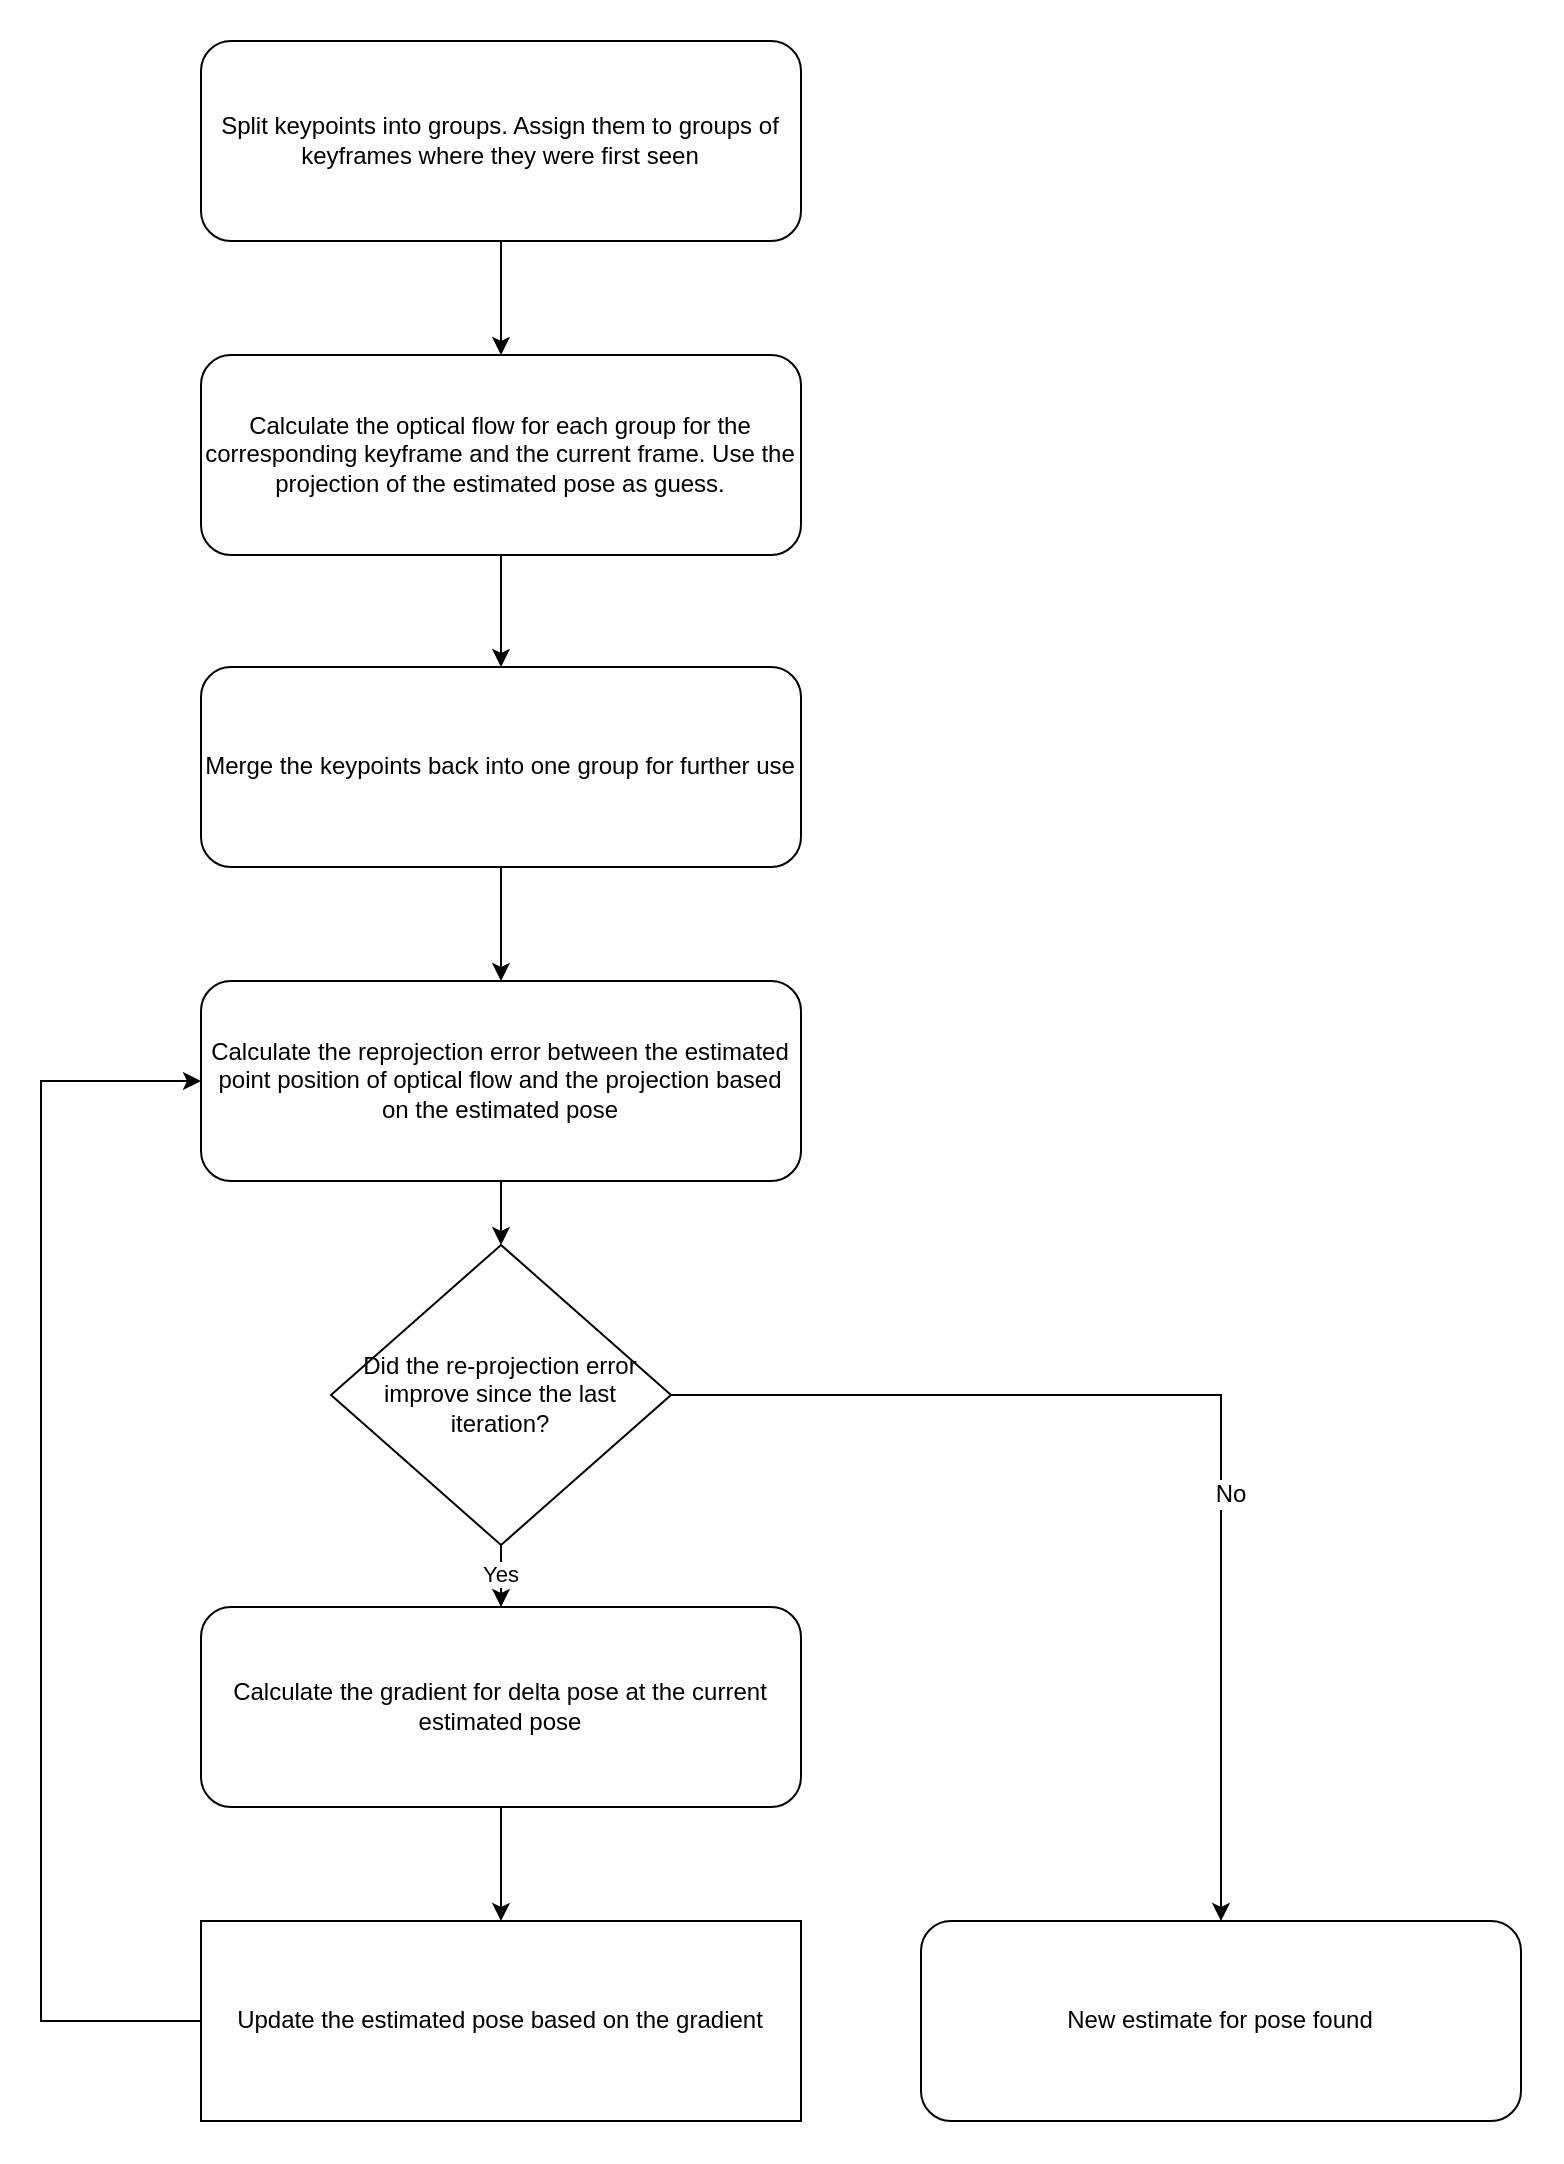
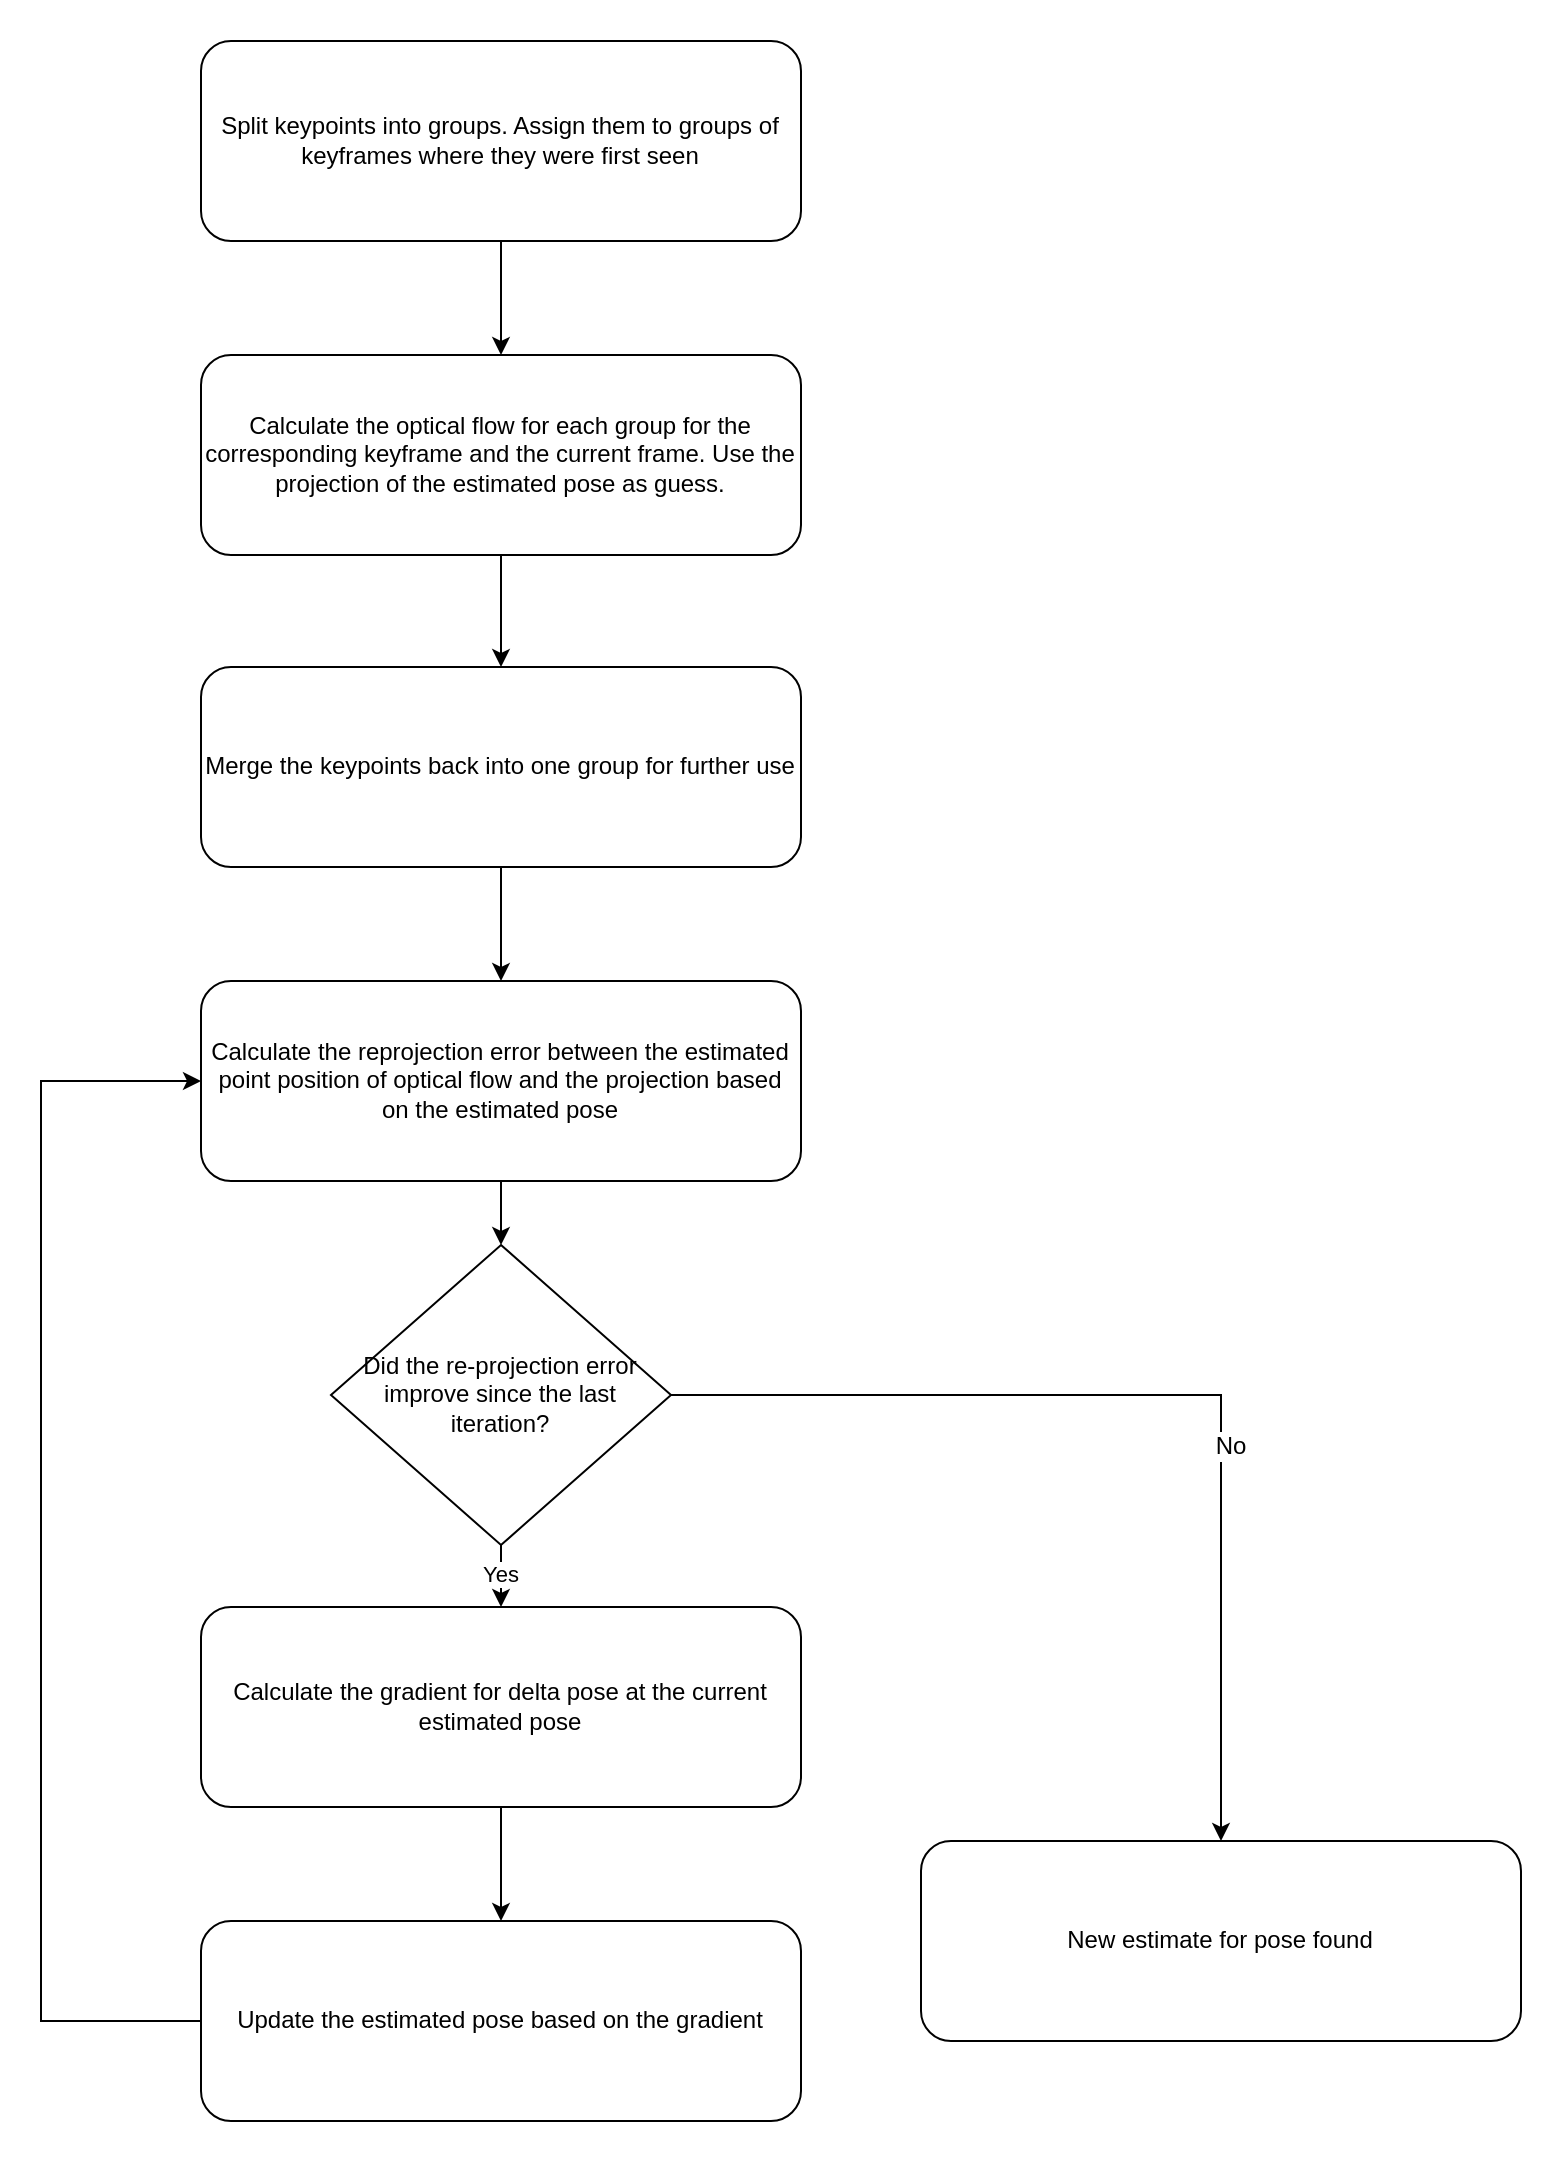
node "Update the estimated pose based on the gradient": shape rectangle -> rounded rectangle
node "New estimate for pose found": moved (1221, 2021) -> (1221, 1941)
